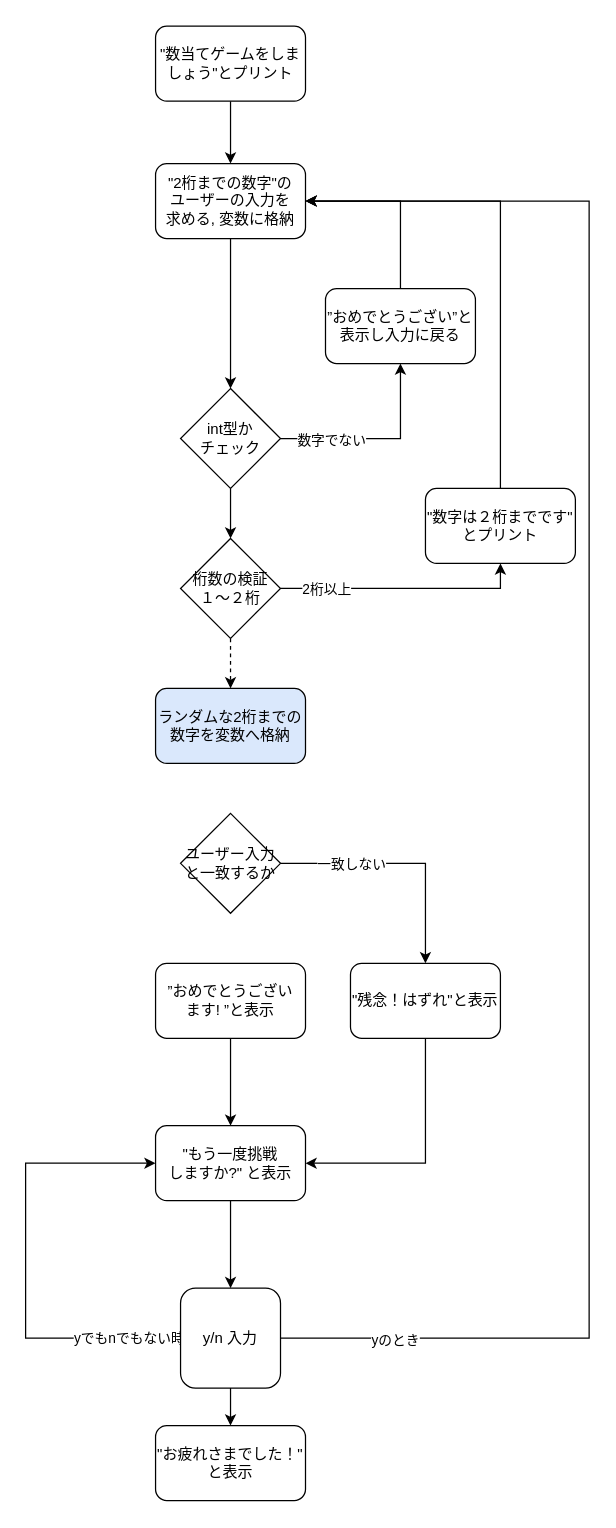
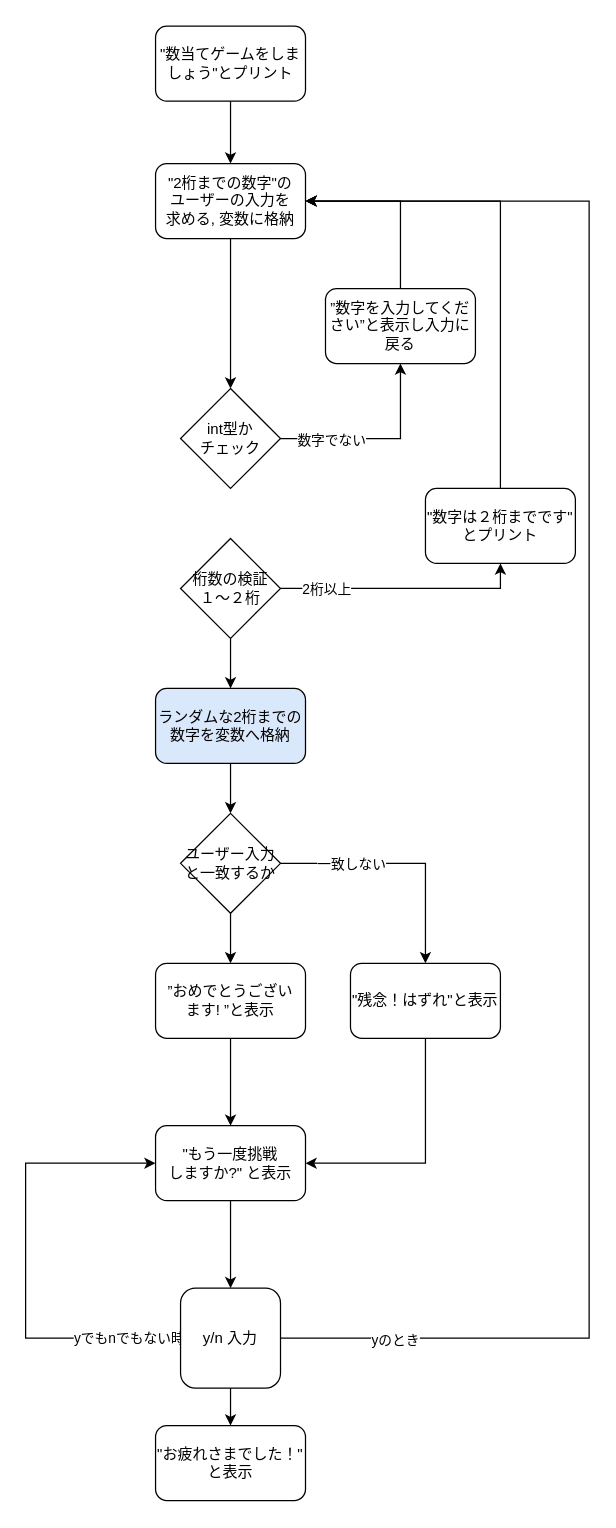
node "”おめでとうござい”と表示し入力に戻る": label "”おめでとうござい”と表示し入力に戻る" -> "”数字を入力してください”と表示し入力に戻る"
edge "int型か チェック" -> "桁数の検証 １～２桁": removed
edge "桁数の検証 １～２桁" -> "ランダムな2桁までの数字を変数へ格納": style dashed -> solid
edge "ランダムな2桁までの数字を変数へ格納" -> "ユーザー入力 と一致するか": added
edge "ユーザー入力 と一致するか" -> "”おめでとうござい ます! ”と表示": added
